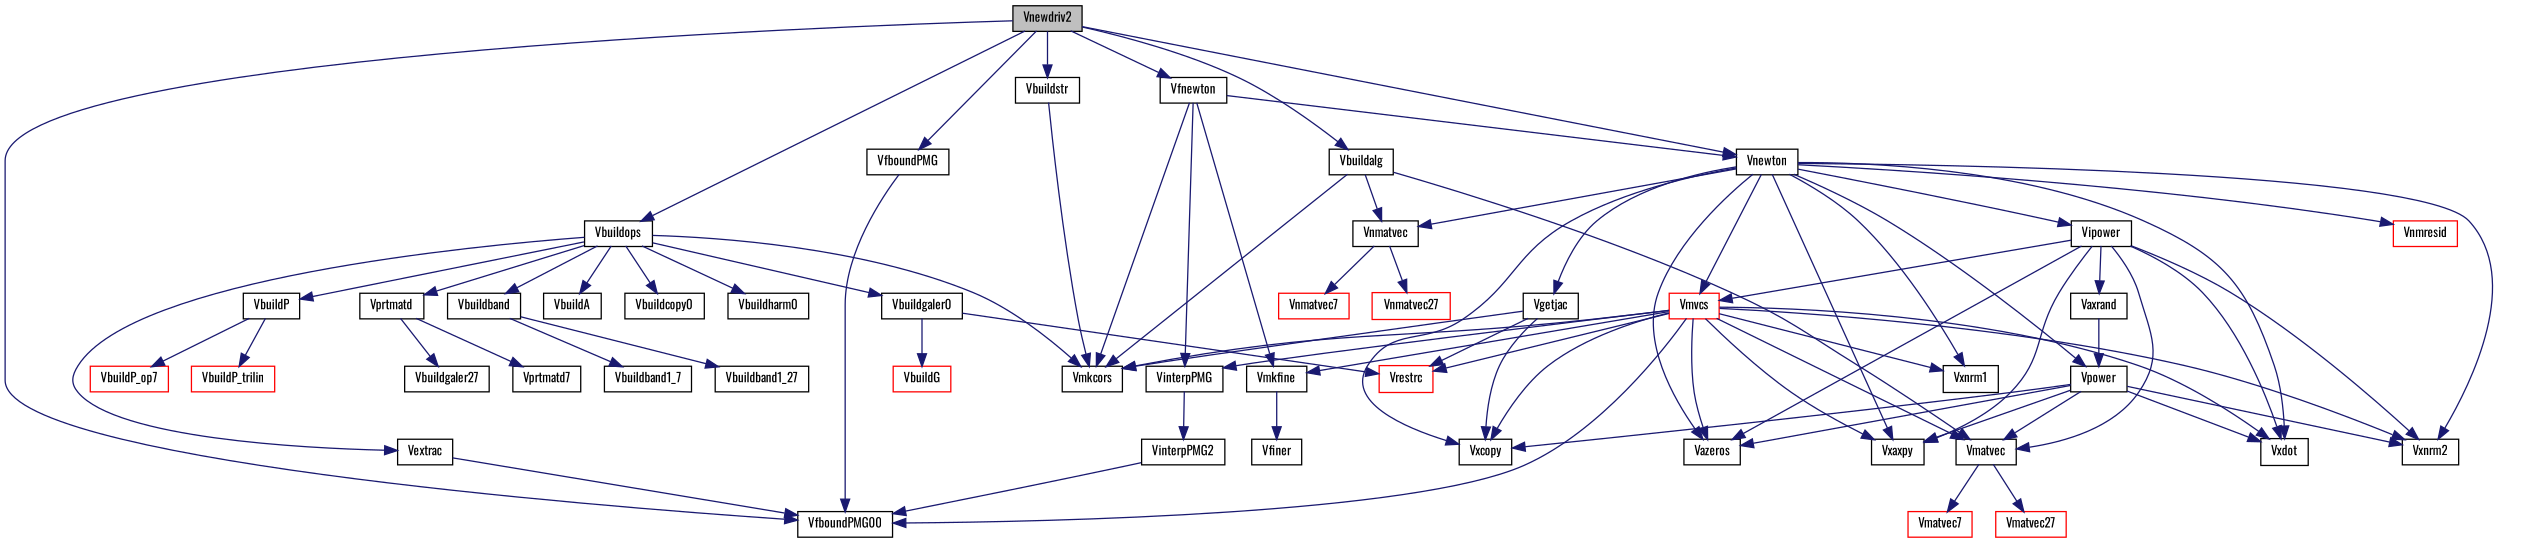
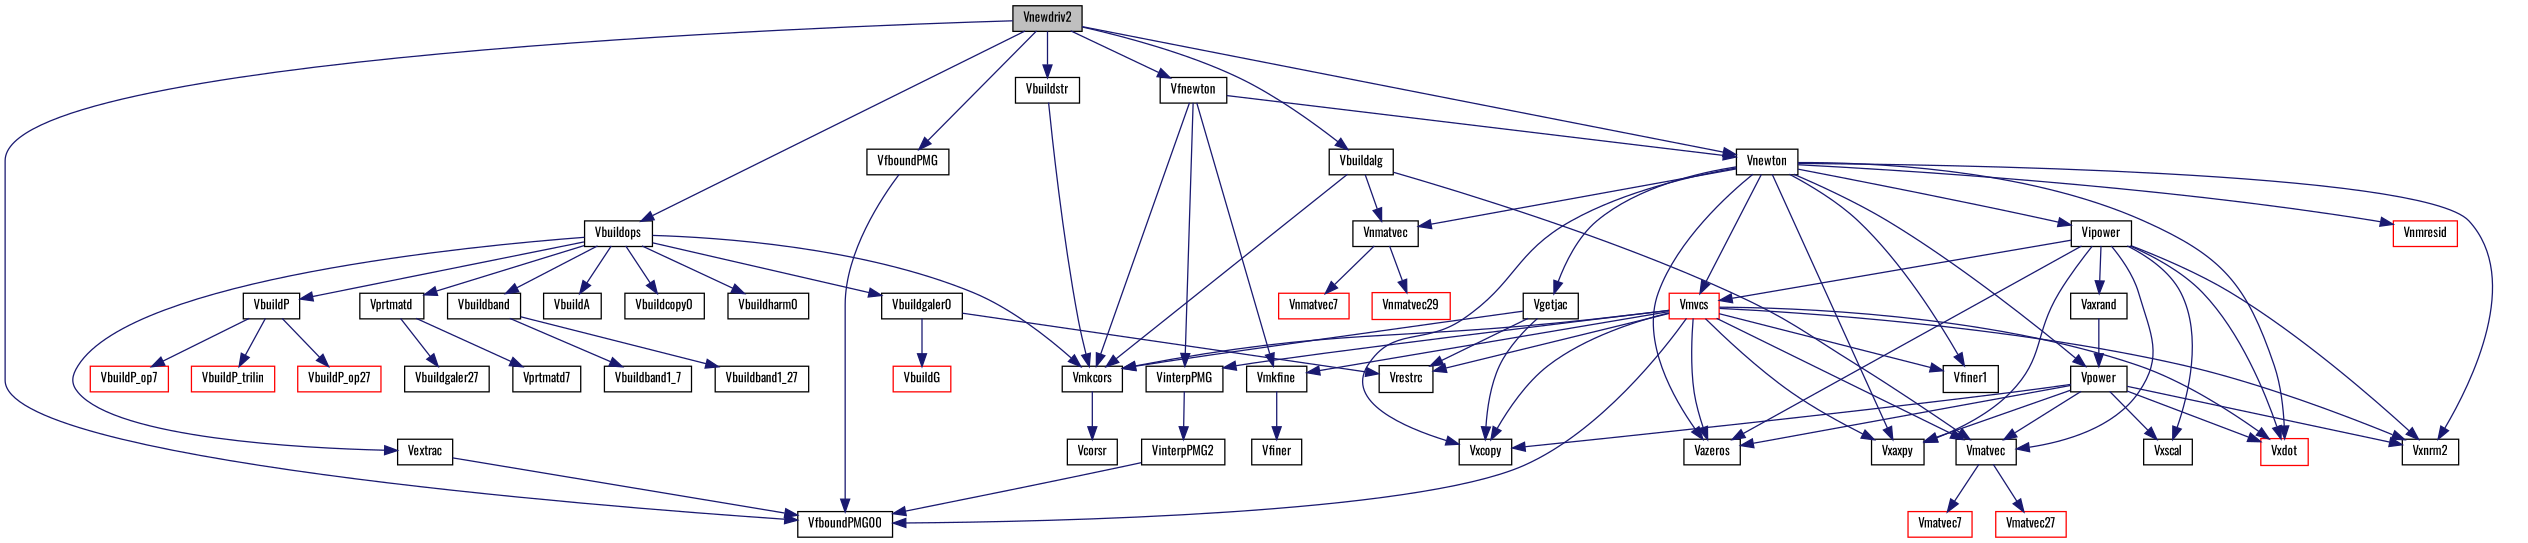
node "Vnmatvec27": label "Vnmatvec27" -> "Vnmatvec29"
node "VbuildP_op27": added
node "Vrestrc": color red -> black
node "Vxnrm1": label "Vxnrm1" -> "Vfiner1"
node "Vcorsr": added
node "Vxscal": added
node "Vxdot": color black -> red
